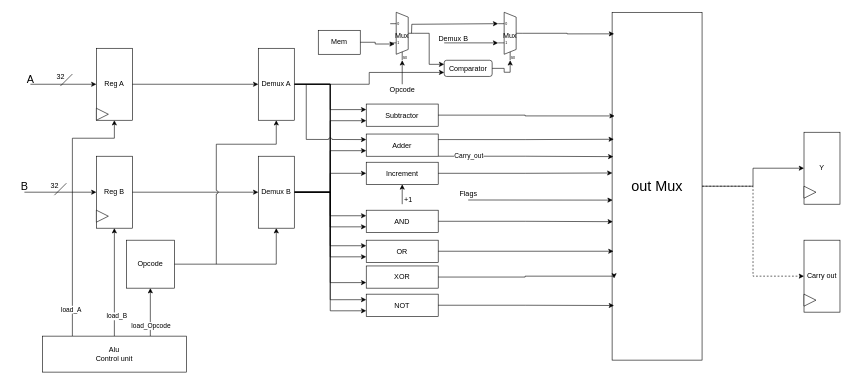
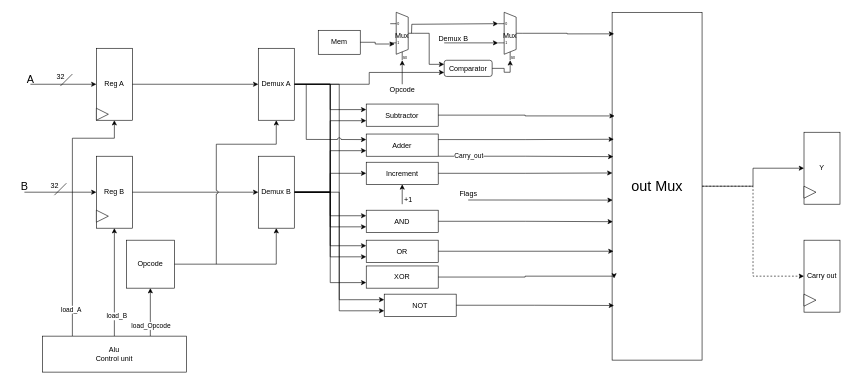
node "NOT": moved (402, 305) -> (420, 305)
